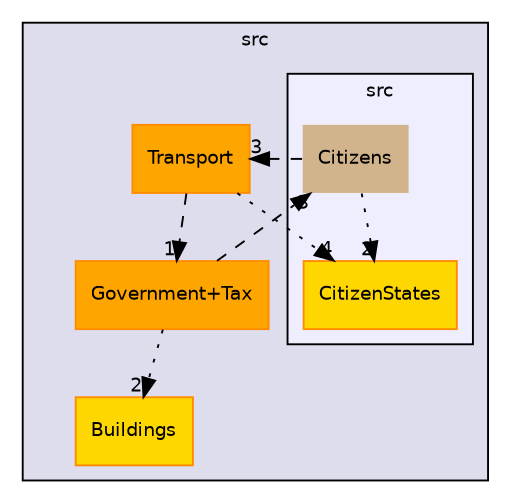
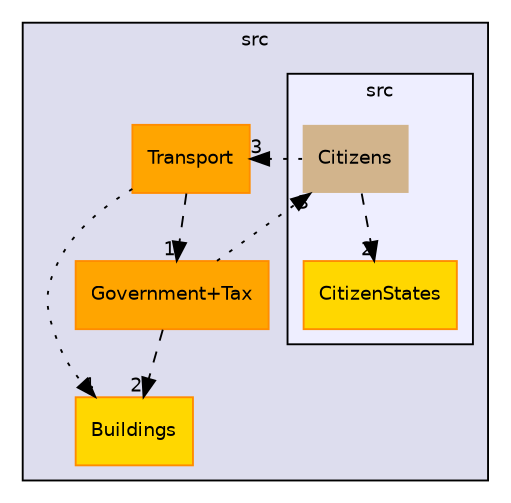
edge "Citizens" -> "Transport": style dashed -> dotted
edge "Transport" -> "CitizenStates": now "Transport" -> "Buildings"
edge "Citizens" -> "CitizenStates": style dotted -> dashed
edge "Government+Tax" -> "Citizens": style dashed -> dotted
edge "Government+Tax" -> "Buildings": style dotted -> dashed
